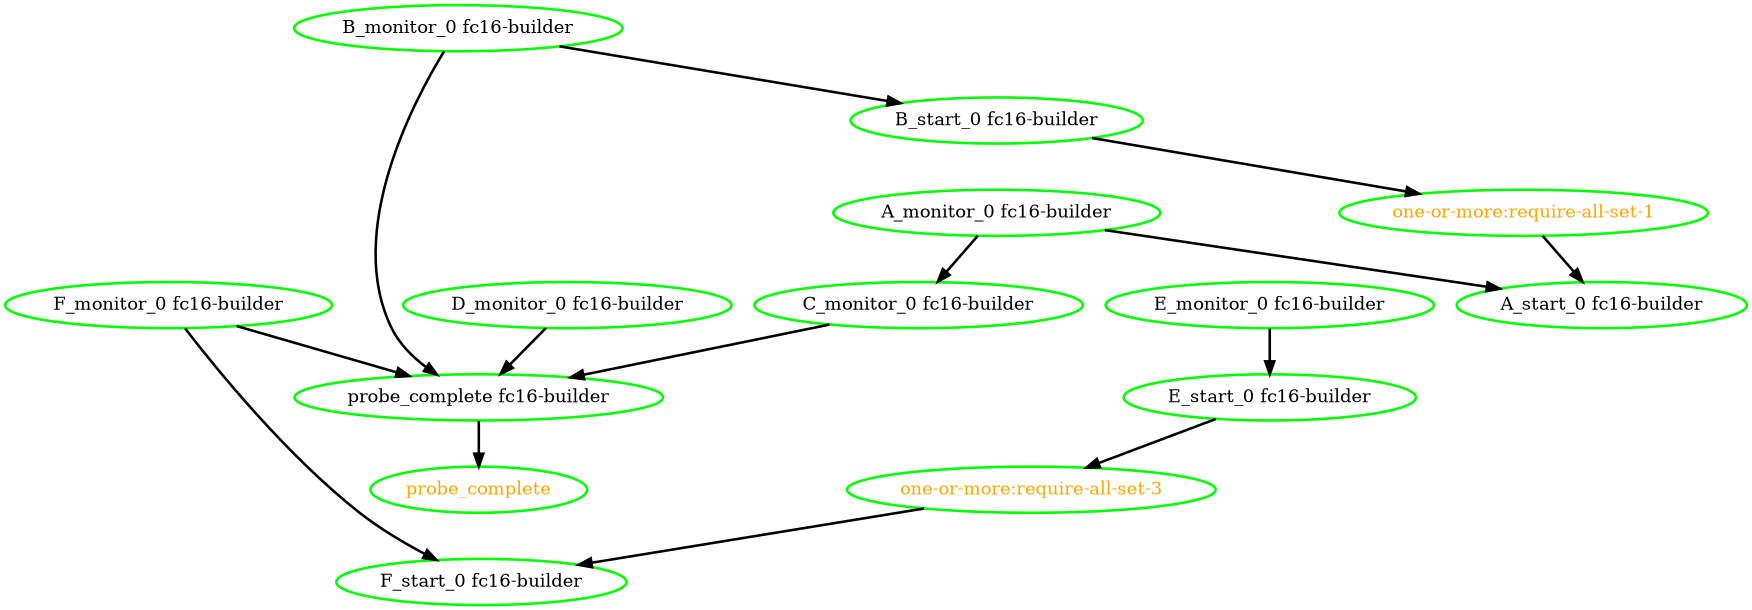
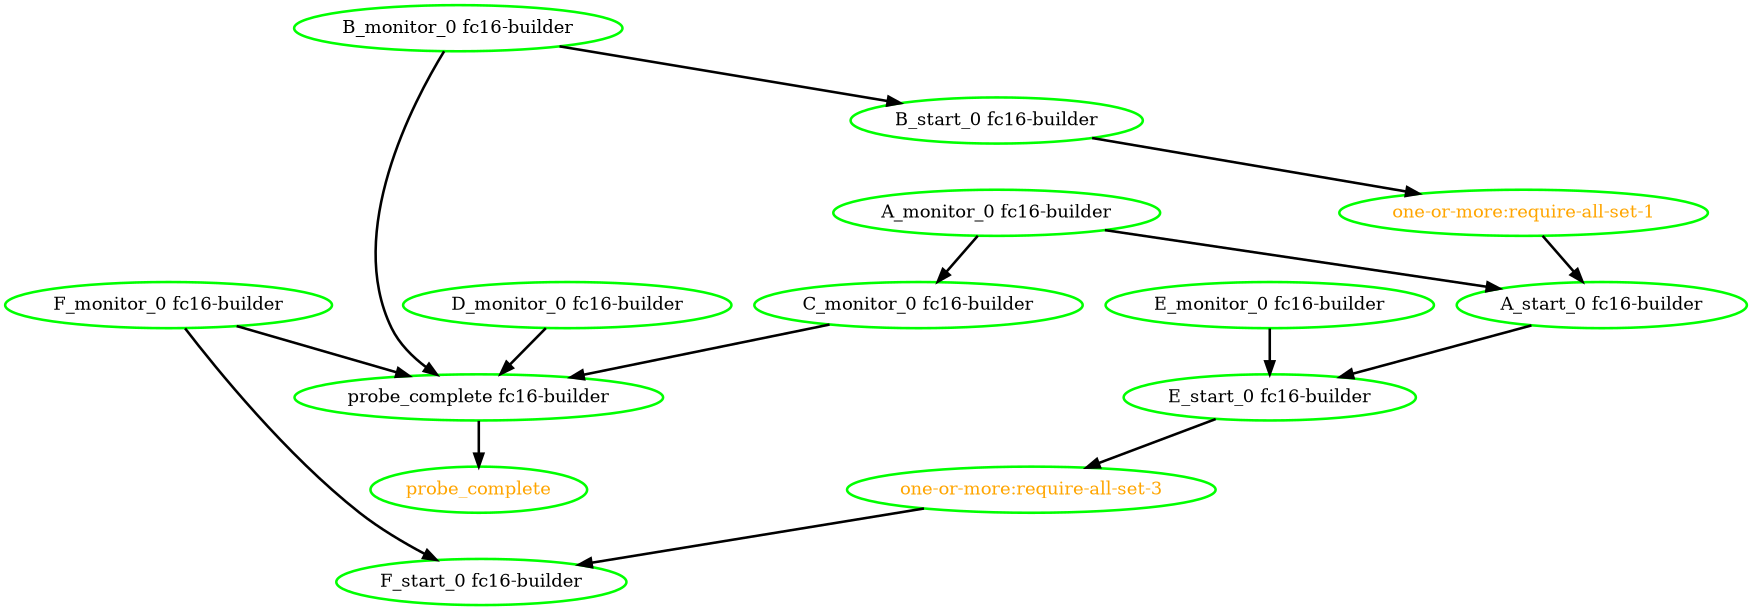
edge "A_start_0 fc16-builder" -> "E_start_0 fc16-builder": added
